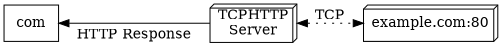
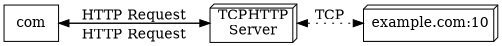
edge "com" -> "TCPHTTP Server": added, label "HTTP Request"
node "example.com:80": label "example.com:80" -> "example.com:10"
edge "TCPHTTP Server" -> "com": label "HTTP Response" -> "HTTP Request"
